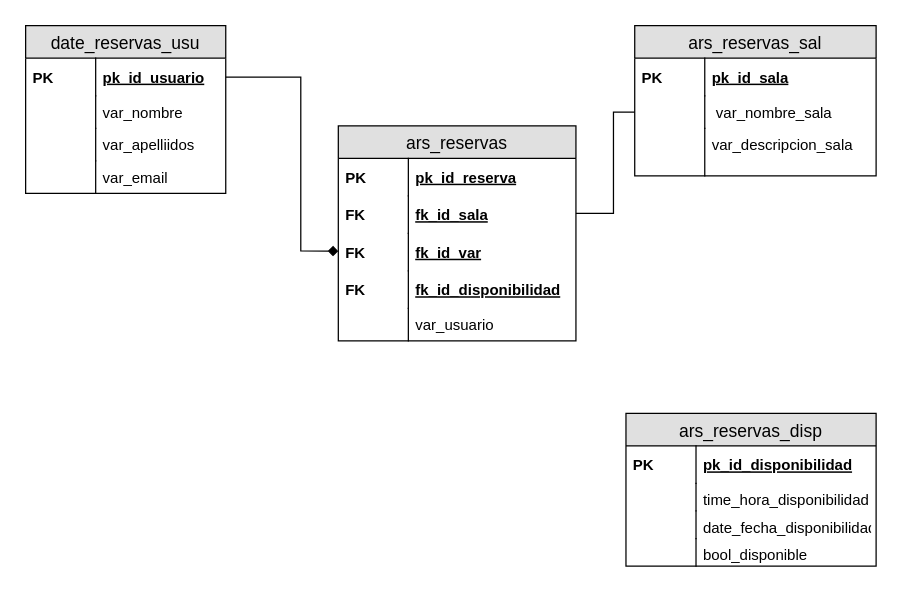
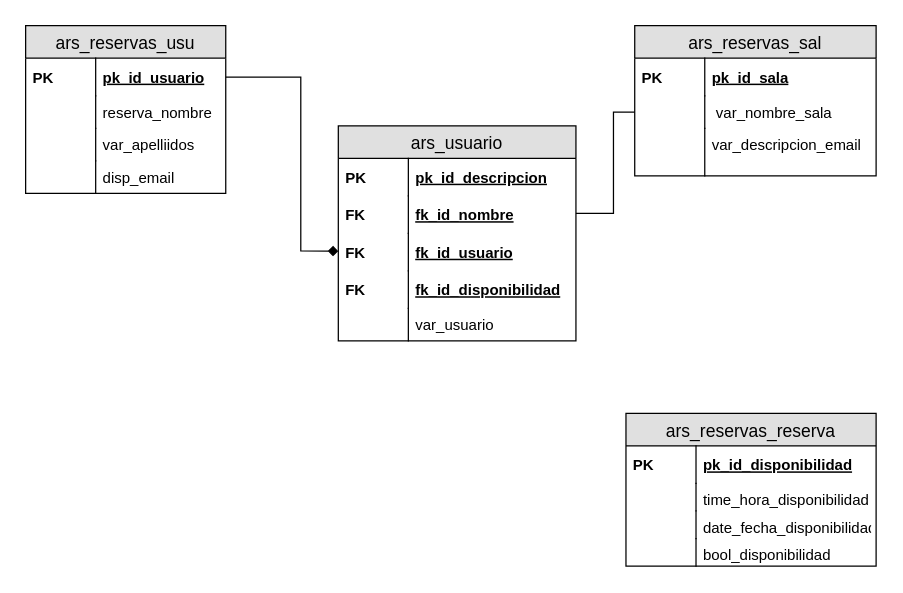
node "date_reservas_usu": label "date_reservas_usu" -> "ars_reservas_usu"
node "var_nombre": label "var_nombre" -> "reserva_nombre"
node "ars_reservas": label "ars_reservas" -> "ars_usuario"
node "var_descripcion_sala": label "var_descripcion_sala" -> "var_descripcion_email"
node "var_email": label "var_email" -> "disp_email"
node "pk_id_reserva": label "pk_id_reserva" -> "pk_id_descripcion"
node "fk_id_sala": label "fk_id_sala" -> "fk_id_nombre"
node "fk_id_var": label "fk_id_var" -> "fk_id_usuario"
node "ars_reservas_disp": label "ars_reservas_disp" -> "ars_reservas_reserva"
node "bool_disponible": label "bool_disponible" -> "bool_disponibilidad"
